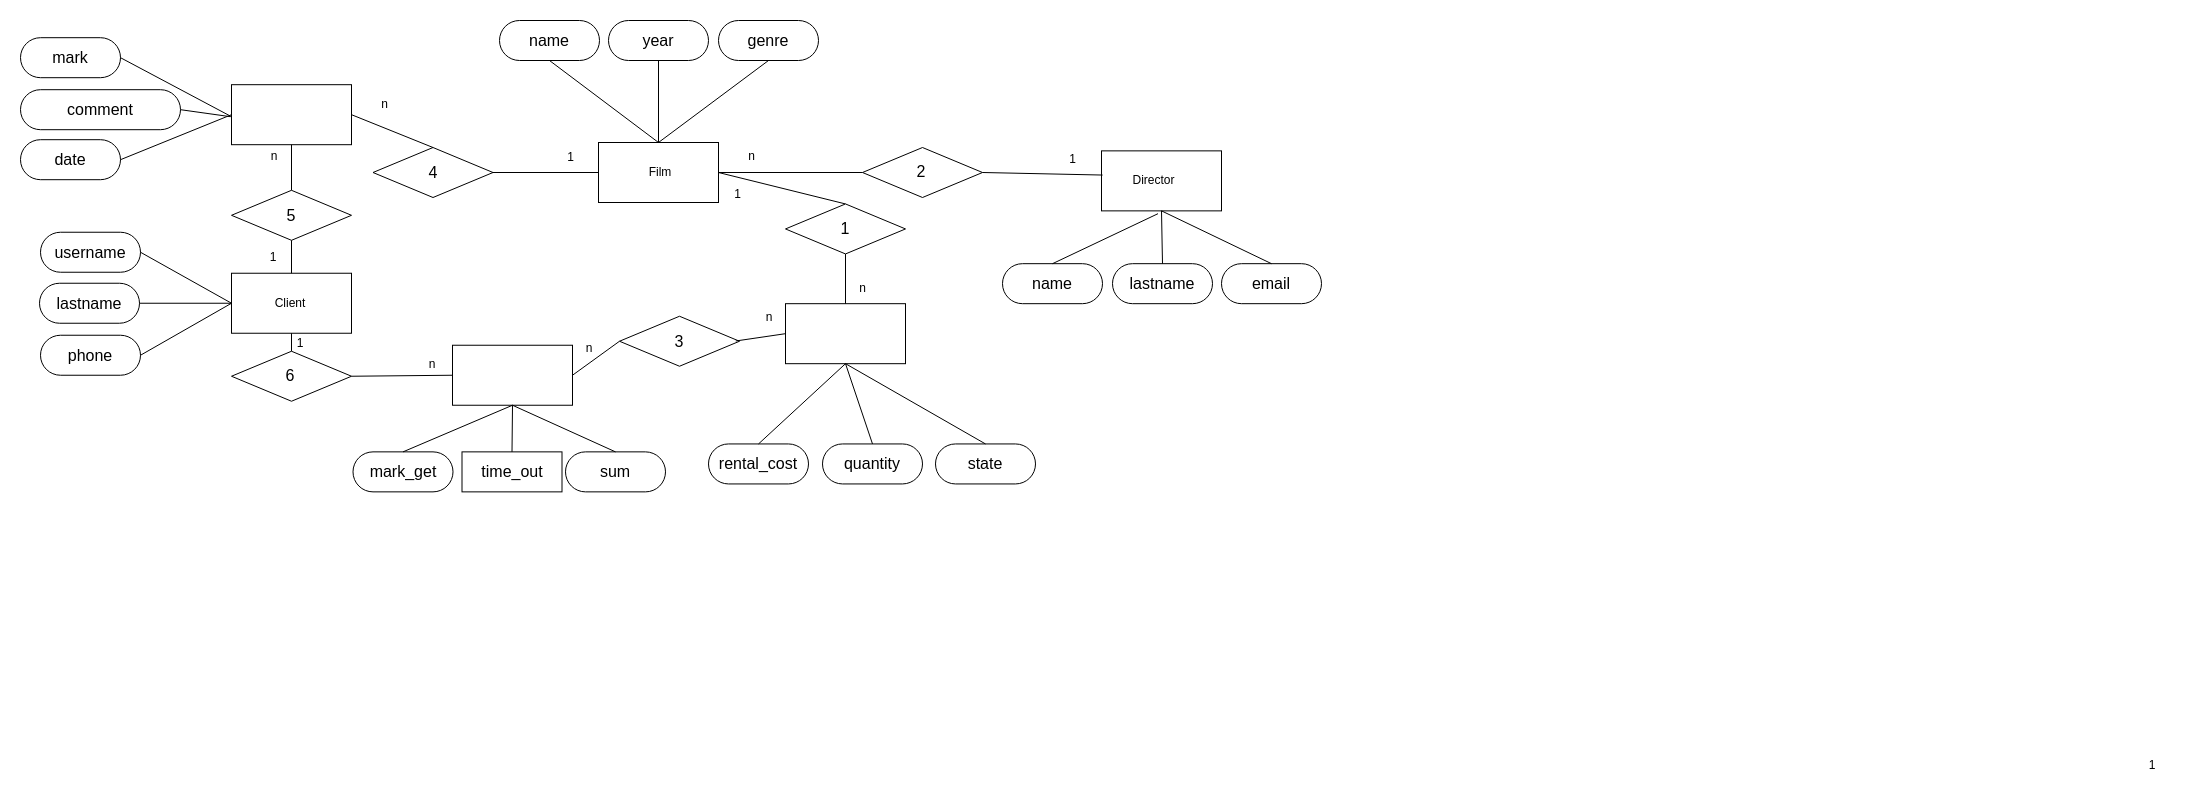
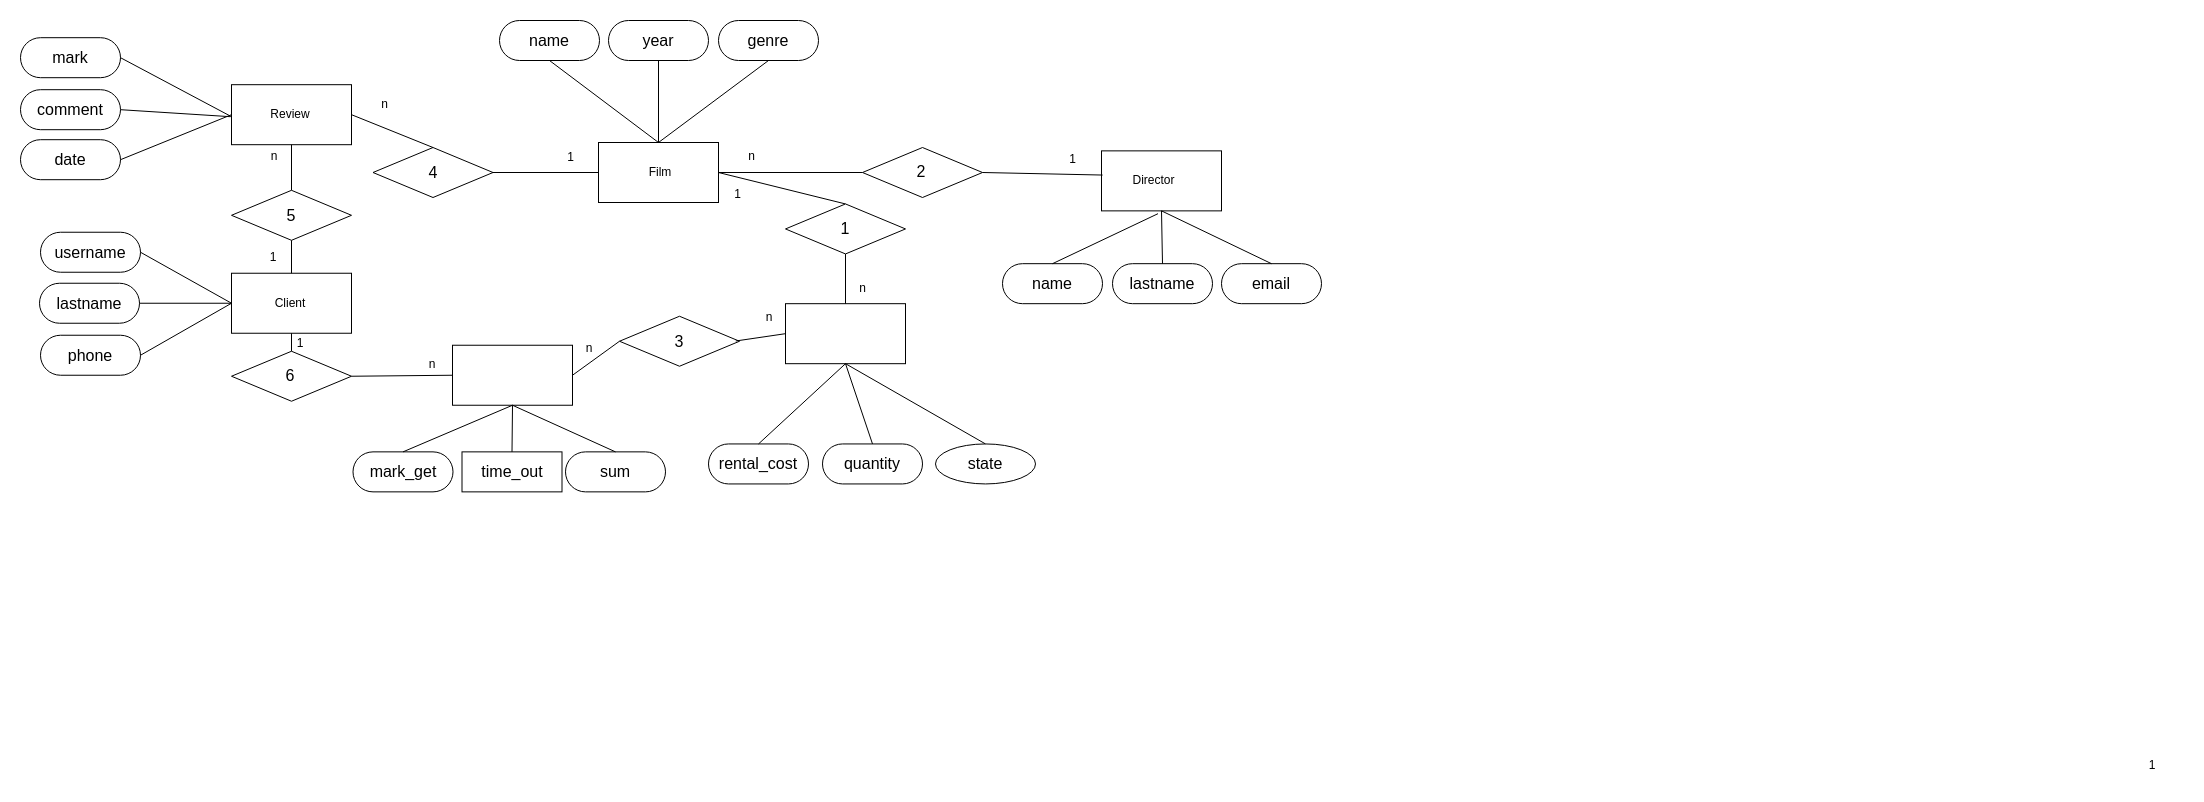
node "comment": size 160x40 -> 100x40
node "Review": added
node "state": shape rounded rectangle -> ellipse
